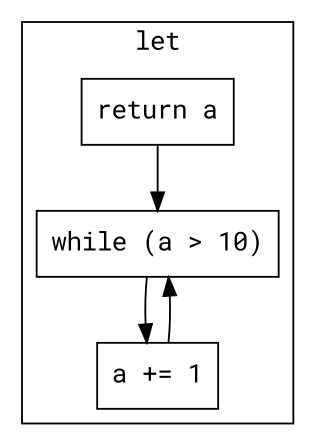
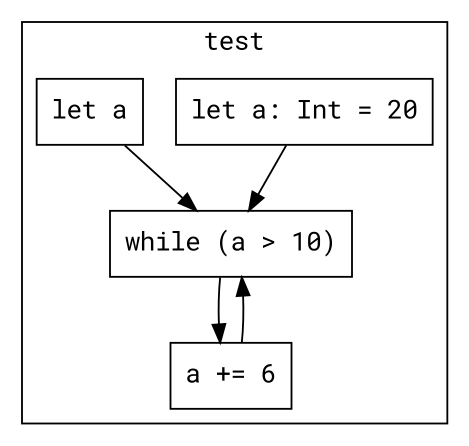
cluster "let": label "let" -> "test"
node "return a": label "return a" -> "let a"
node "let a: Int = 20": added
node "a += 1": label "a += 1" -> "a += 6"
